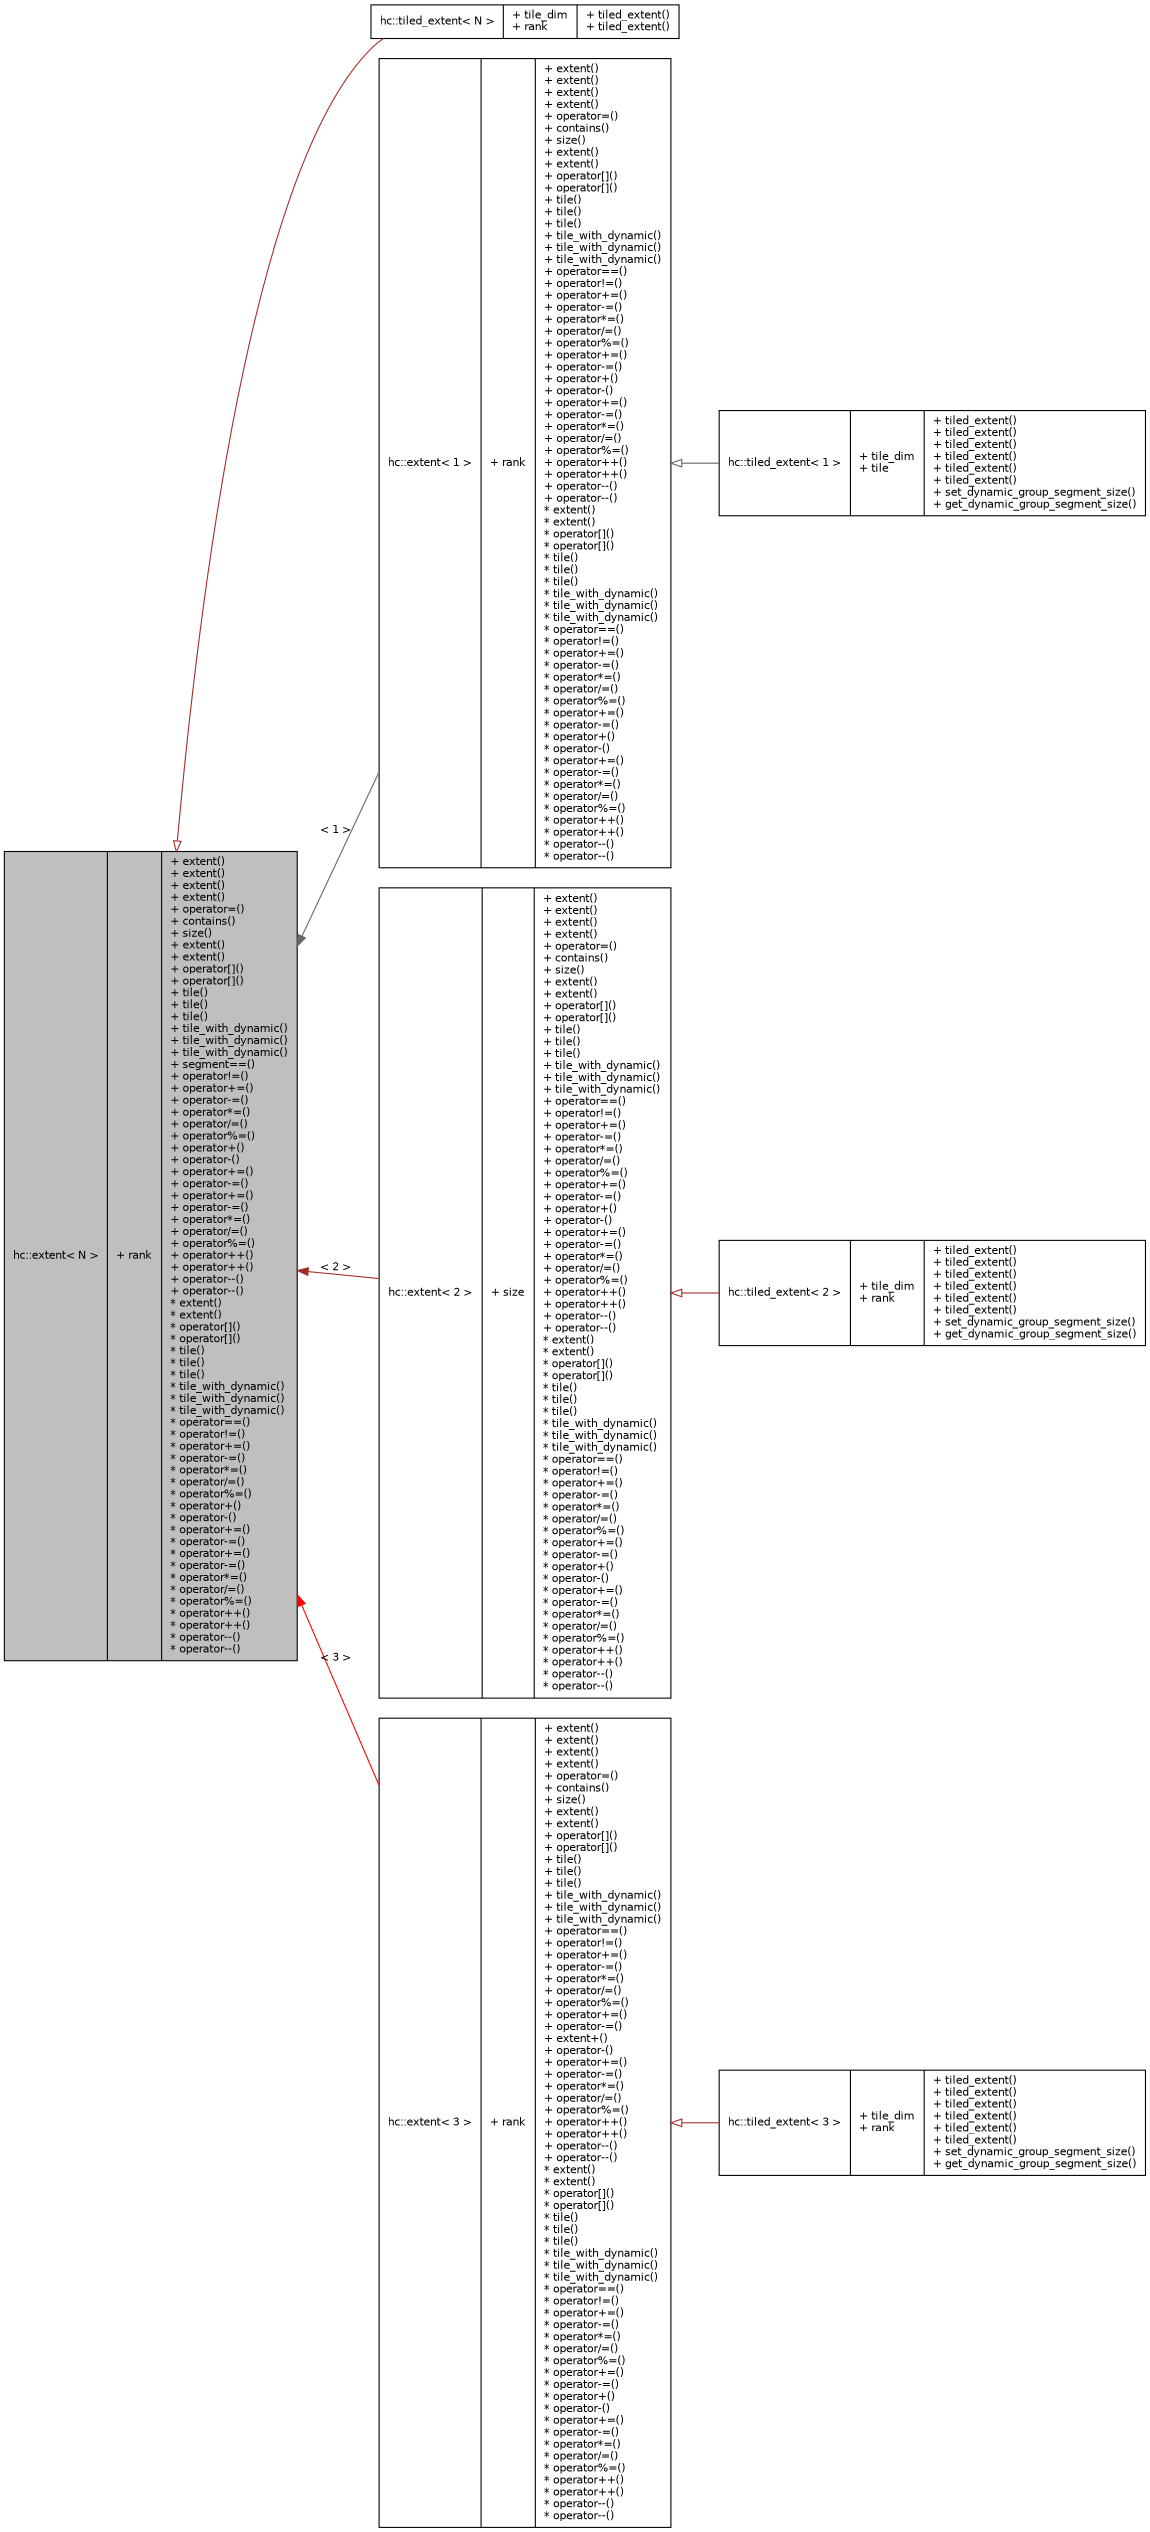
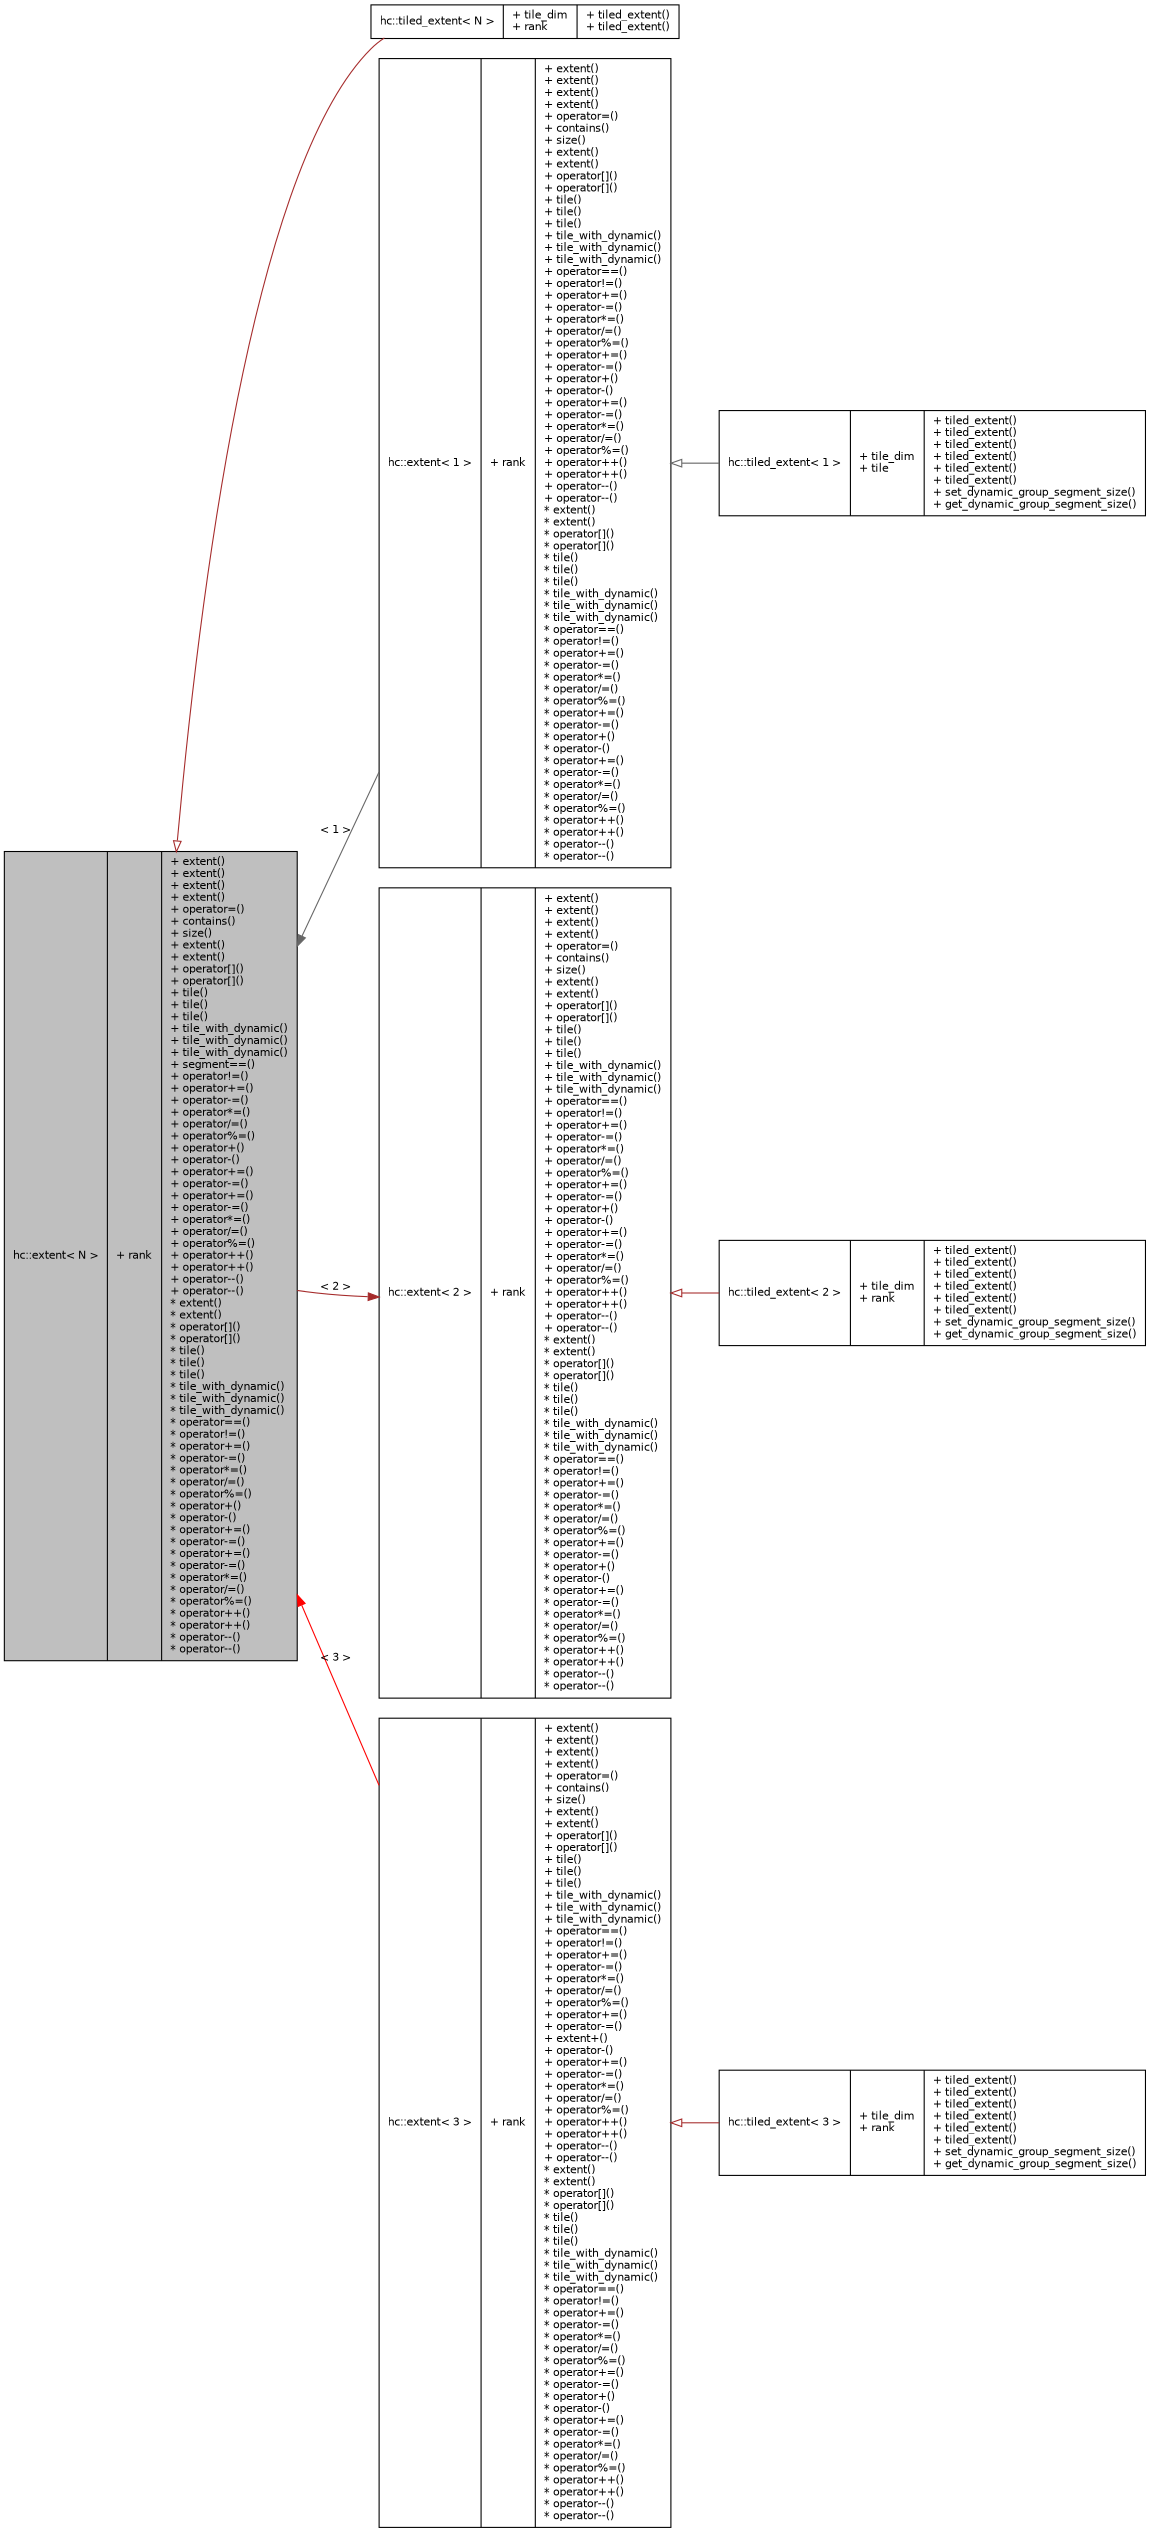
edge "hc::extent< 2 >" -> "hc::extent< N >": reversed
node "hc::extent< 2 >": text "+ size" -> "+ rank"
